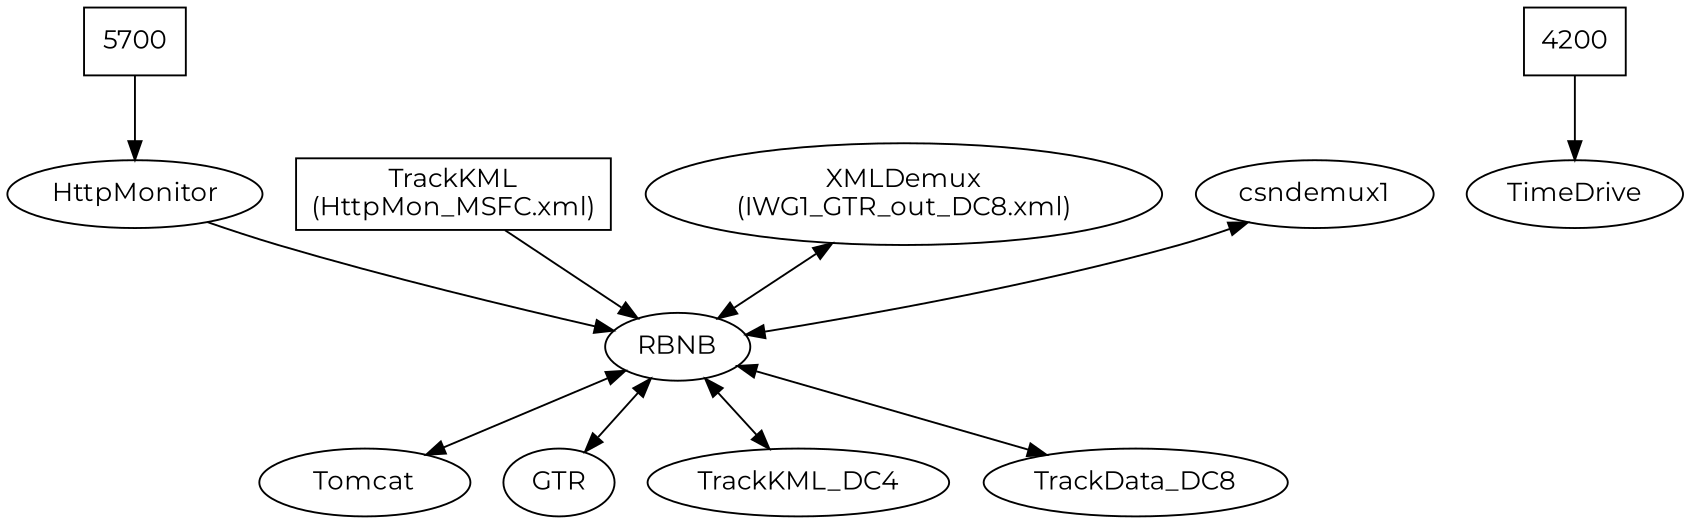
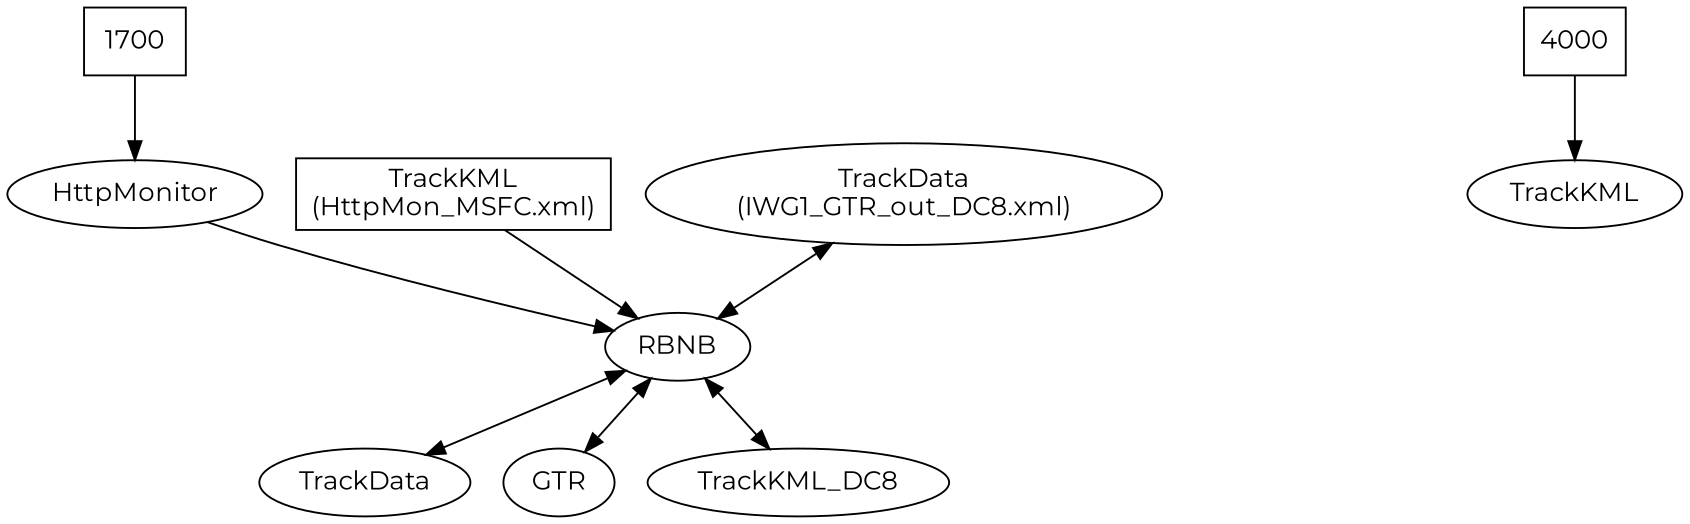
node "5700": label "5700" -> "1700"
node "4200": label "4200" -> "4000"
node "XMLDemux (IWG1_GTR_out_DC8.xml)": label "XMLDemux (IWG1_GTR_out_DC8.xml)" -> "TrackData (IWG1_GTR_out_DC8.xml)"
node "csndemux1": removed
node "TimeDrive": label "TimeDrive" -> "TrackKML"
node "Tomcat": label "Tomcat" -> "TrackData"
node "TrackKML_DC4": label "TrackKML_DC4" -> "TrackKML_DC8"
node "TrackData_DC8": removed
